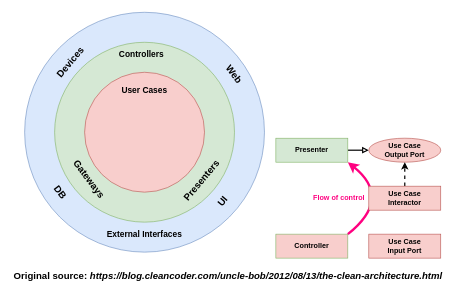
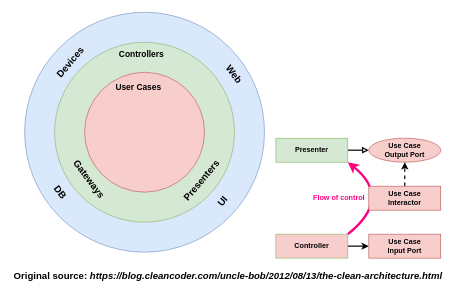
node "User Cases": moved (144, 90) -> (138, 87)
node "External Interfaces": removed
edge "Controller" -> "Use Case Input Port": added
